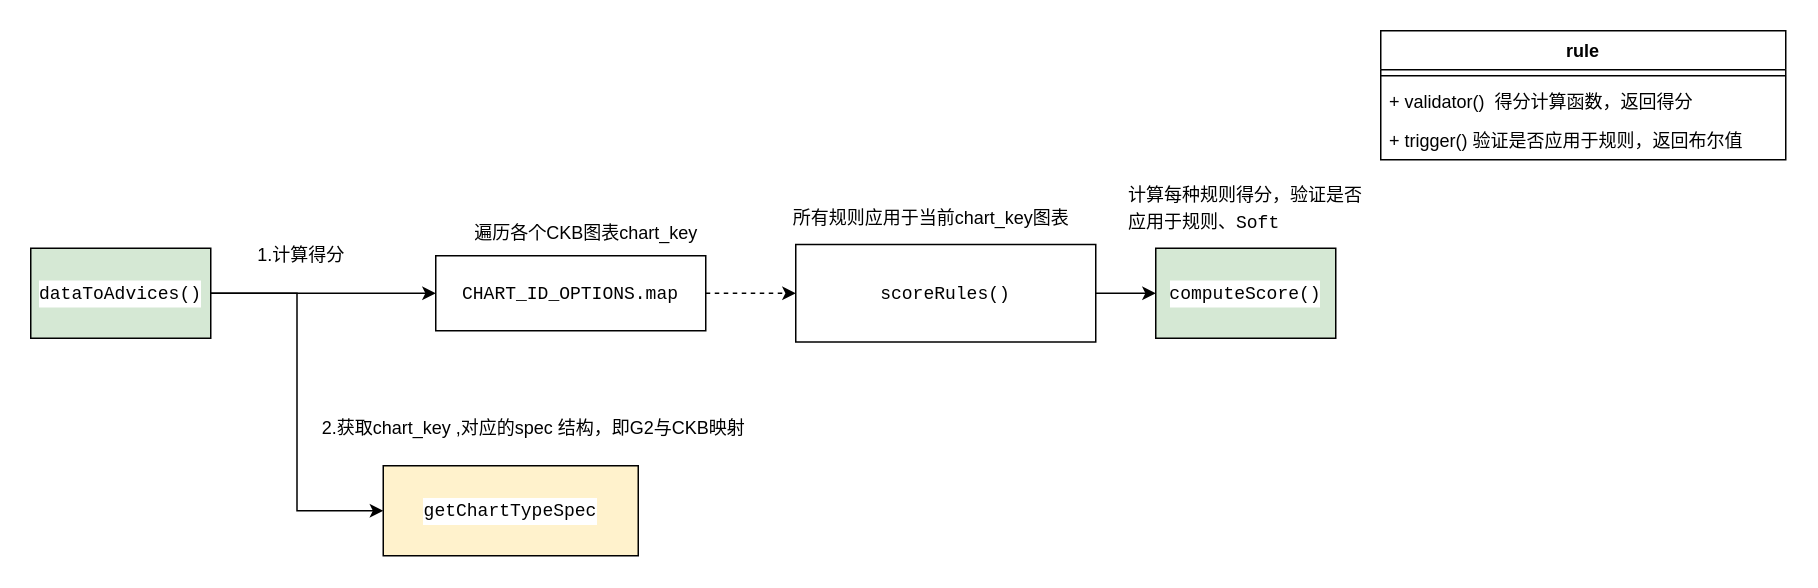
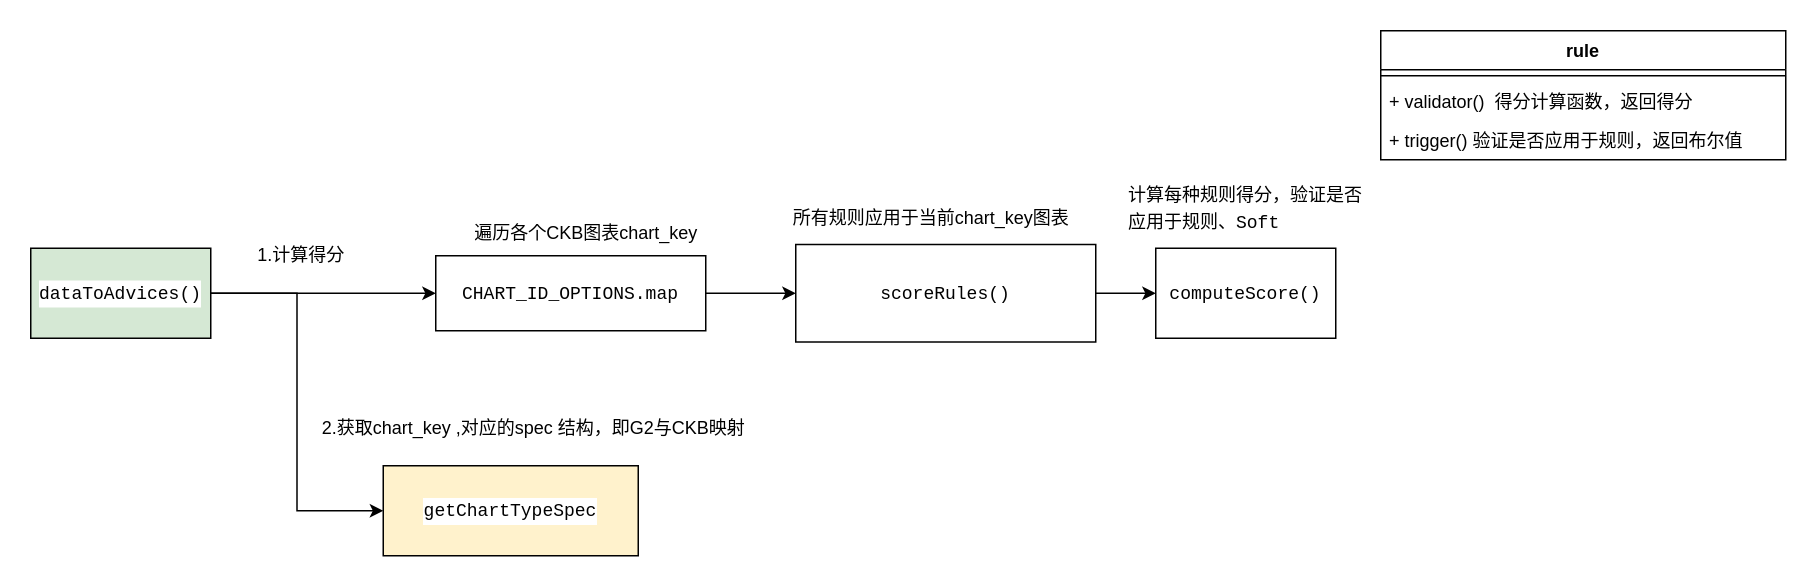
edge "CHART_ID_OPTIONS.map" -> "scoreRules()": style dashed -> solid
node "computeScore()": fillcolor #d5e8d4 -> #ffffff
